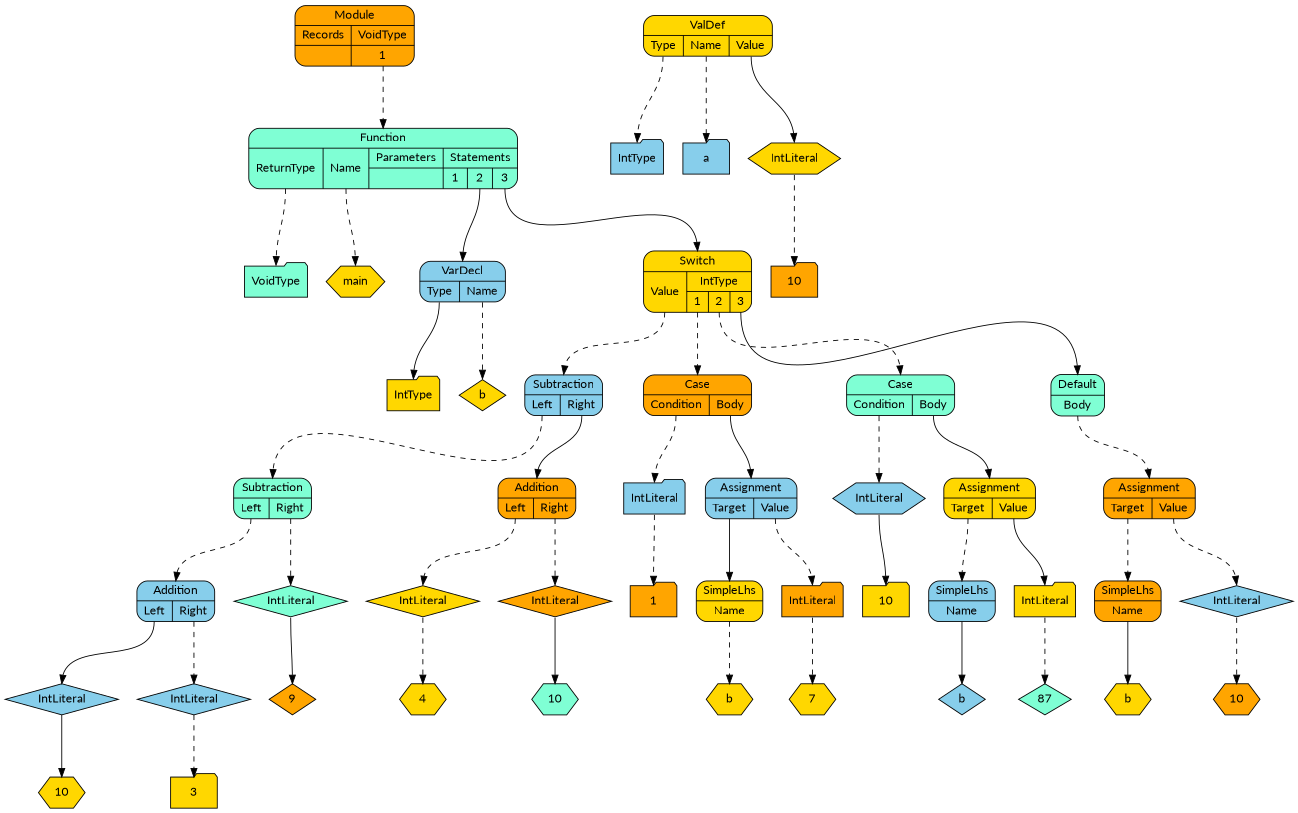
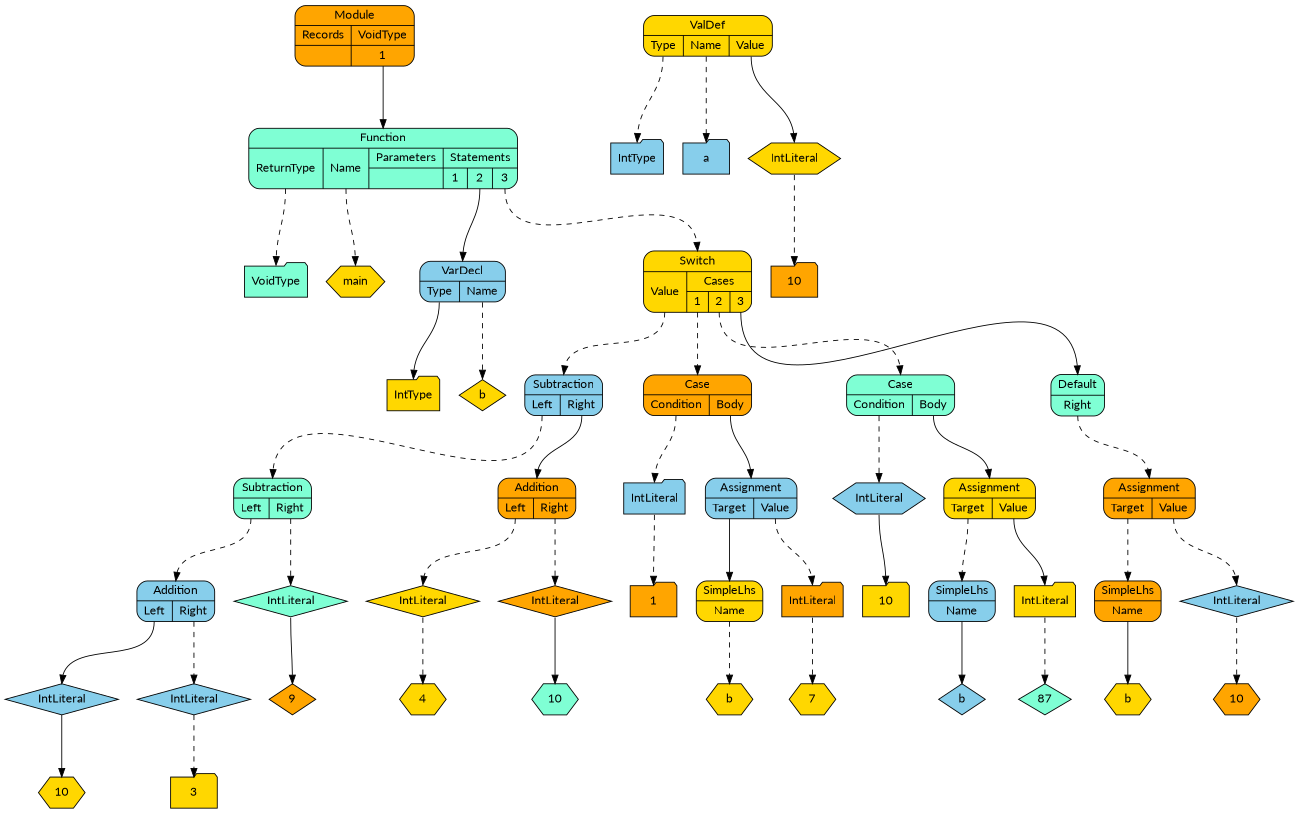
edge "Module" -> "Function": style dashed -> solid
edge "Function" -> "Switch": style solid -> dashed
node "Switch": text "IntType" -> "Cases"
node "Default": text "Body" -> "Right"
